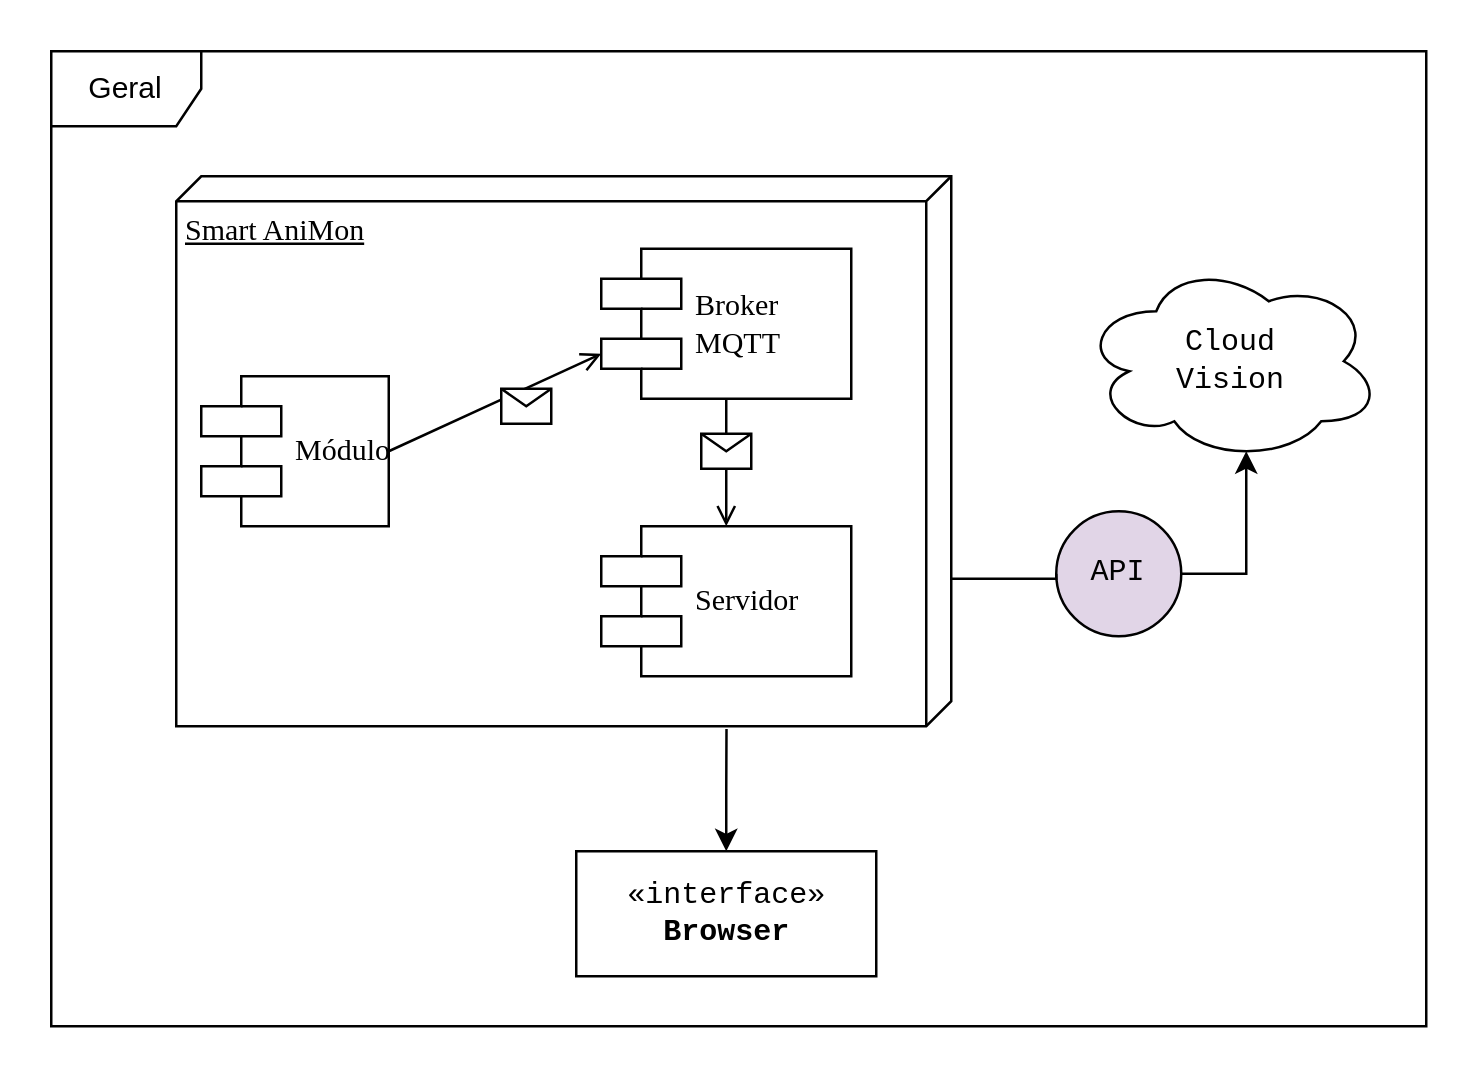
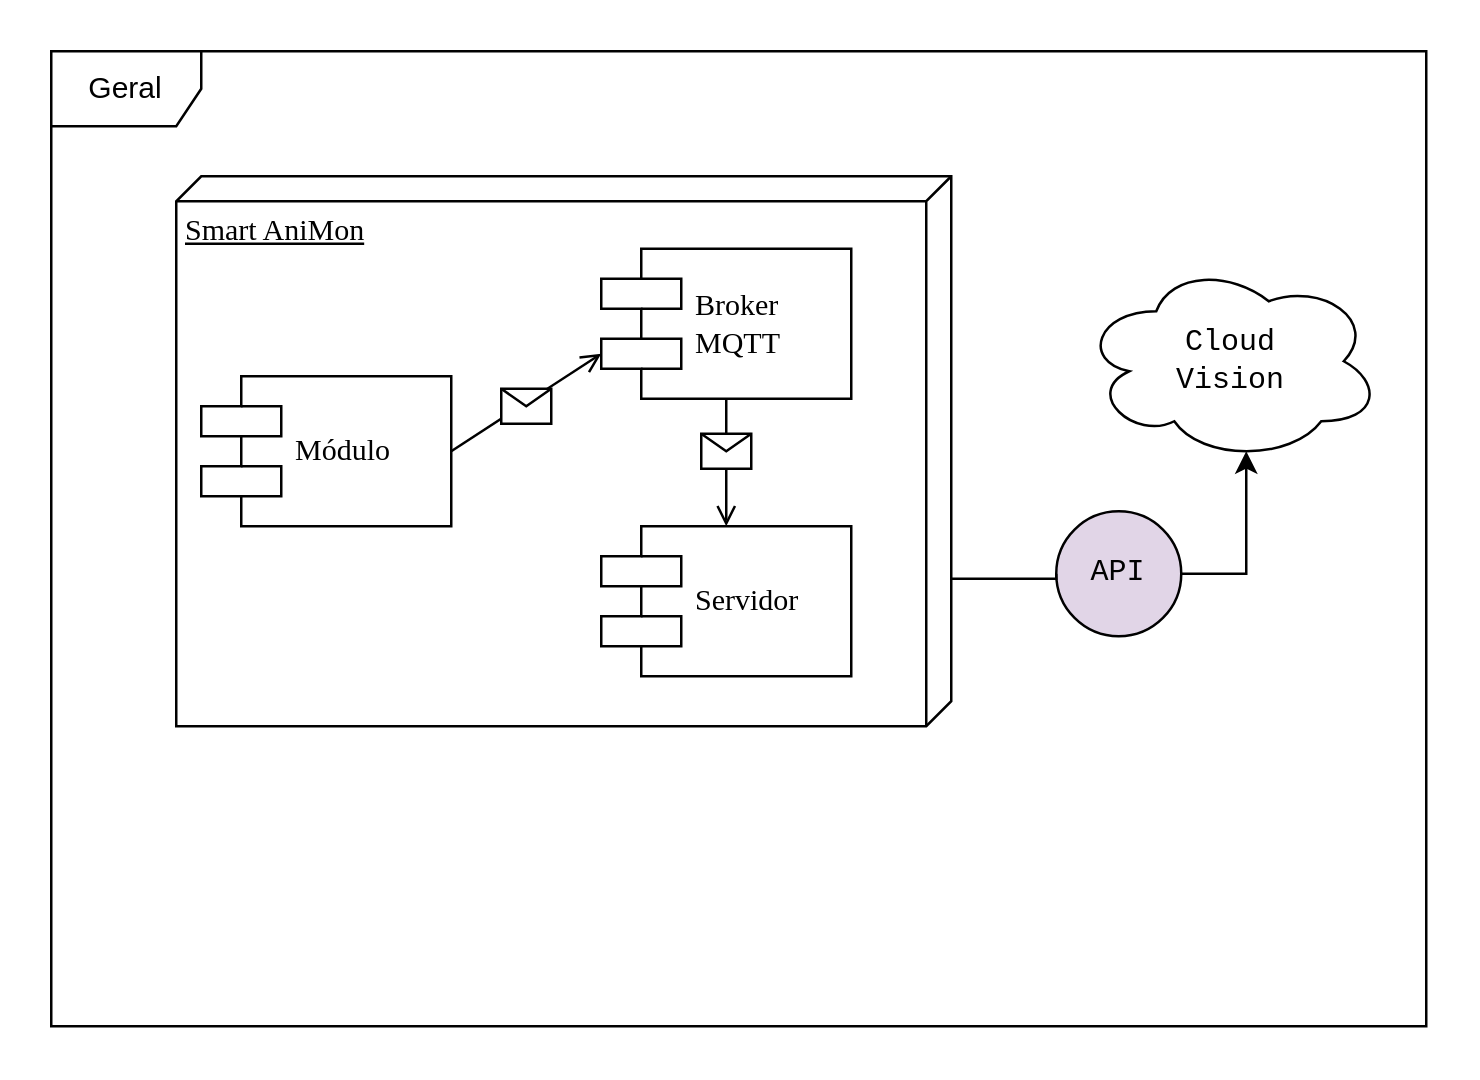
node "Módulo": size 188x150 -> 250x150
edge "Smart AniMon" -> "«interface» Browser": removed
node "«interface» Browser": removed
